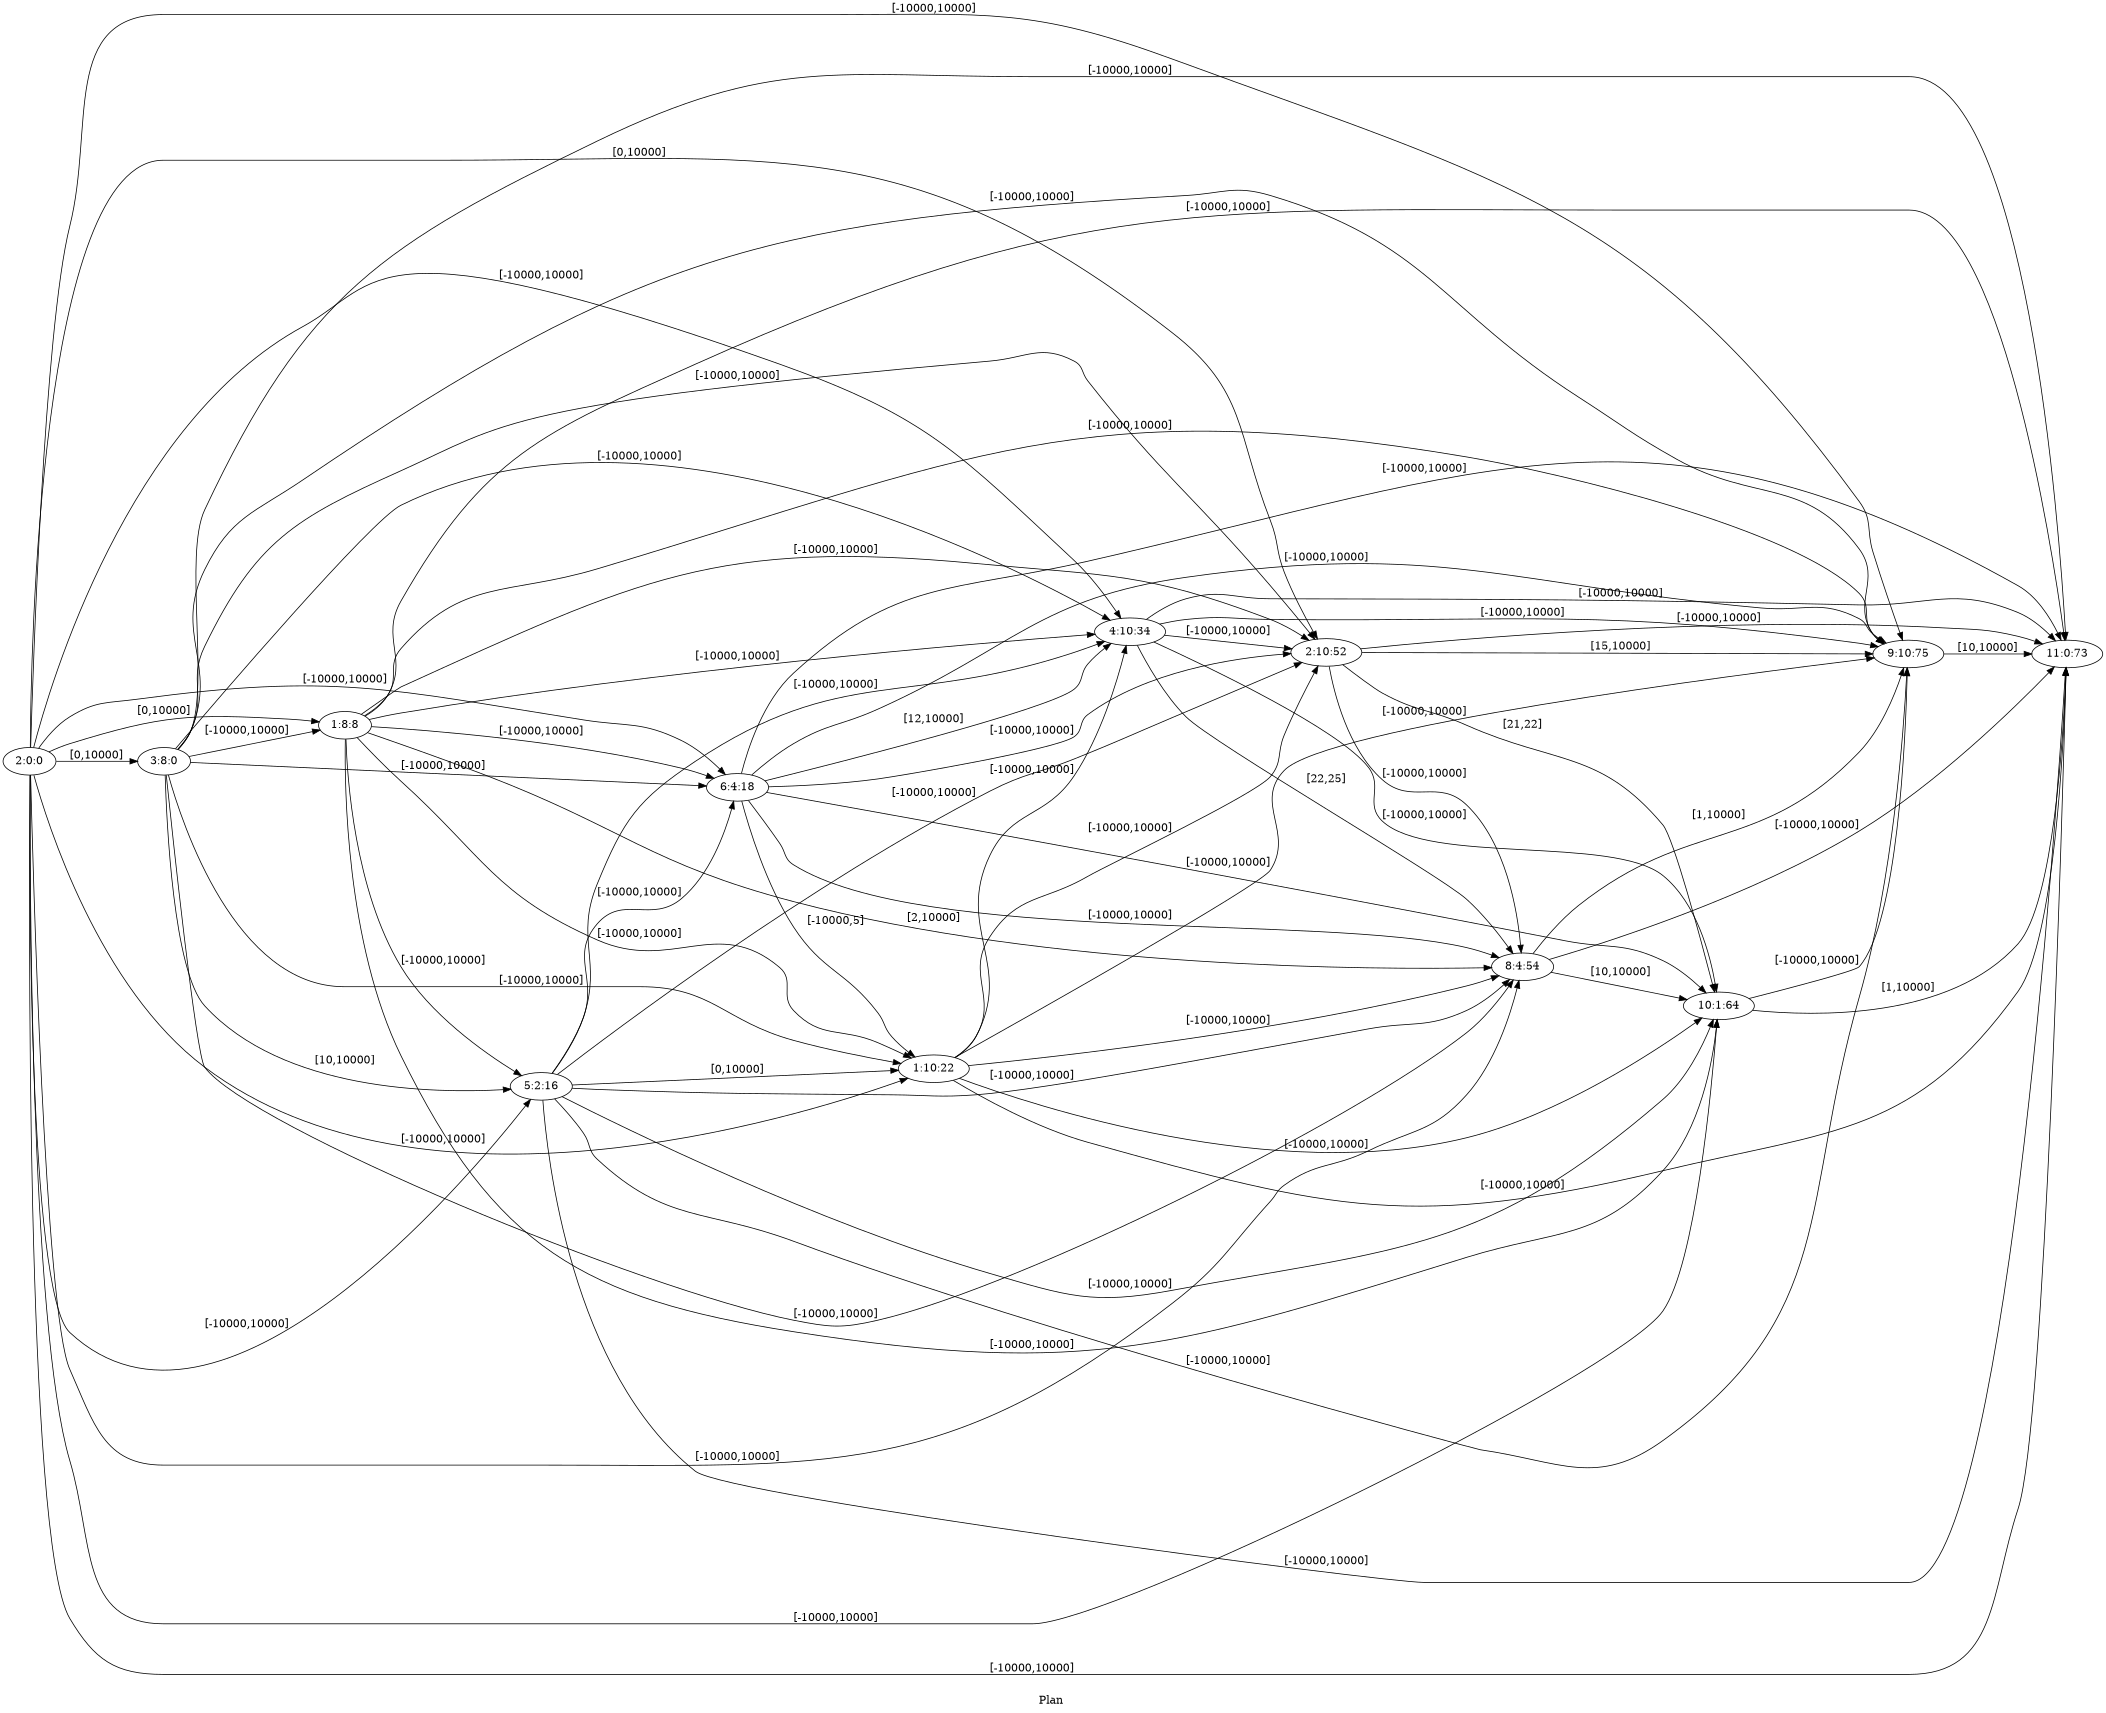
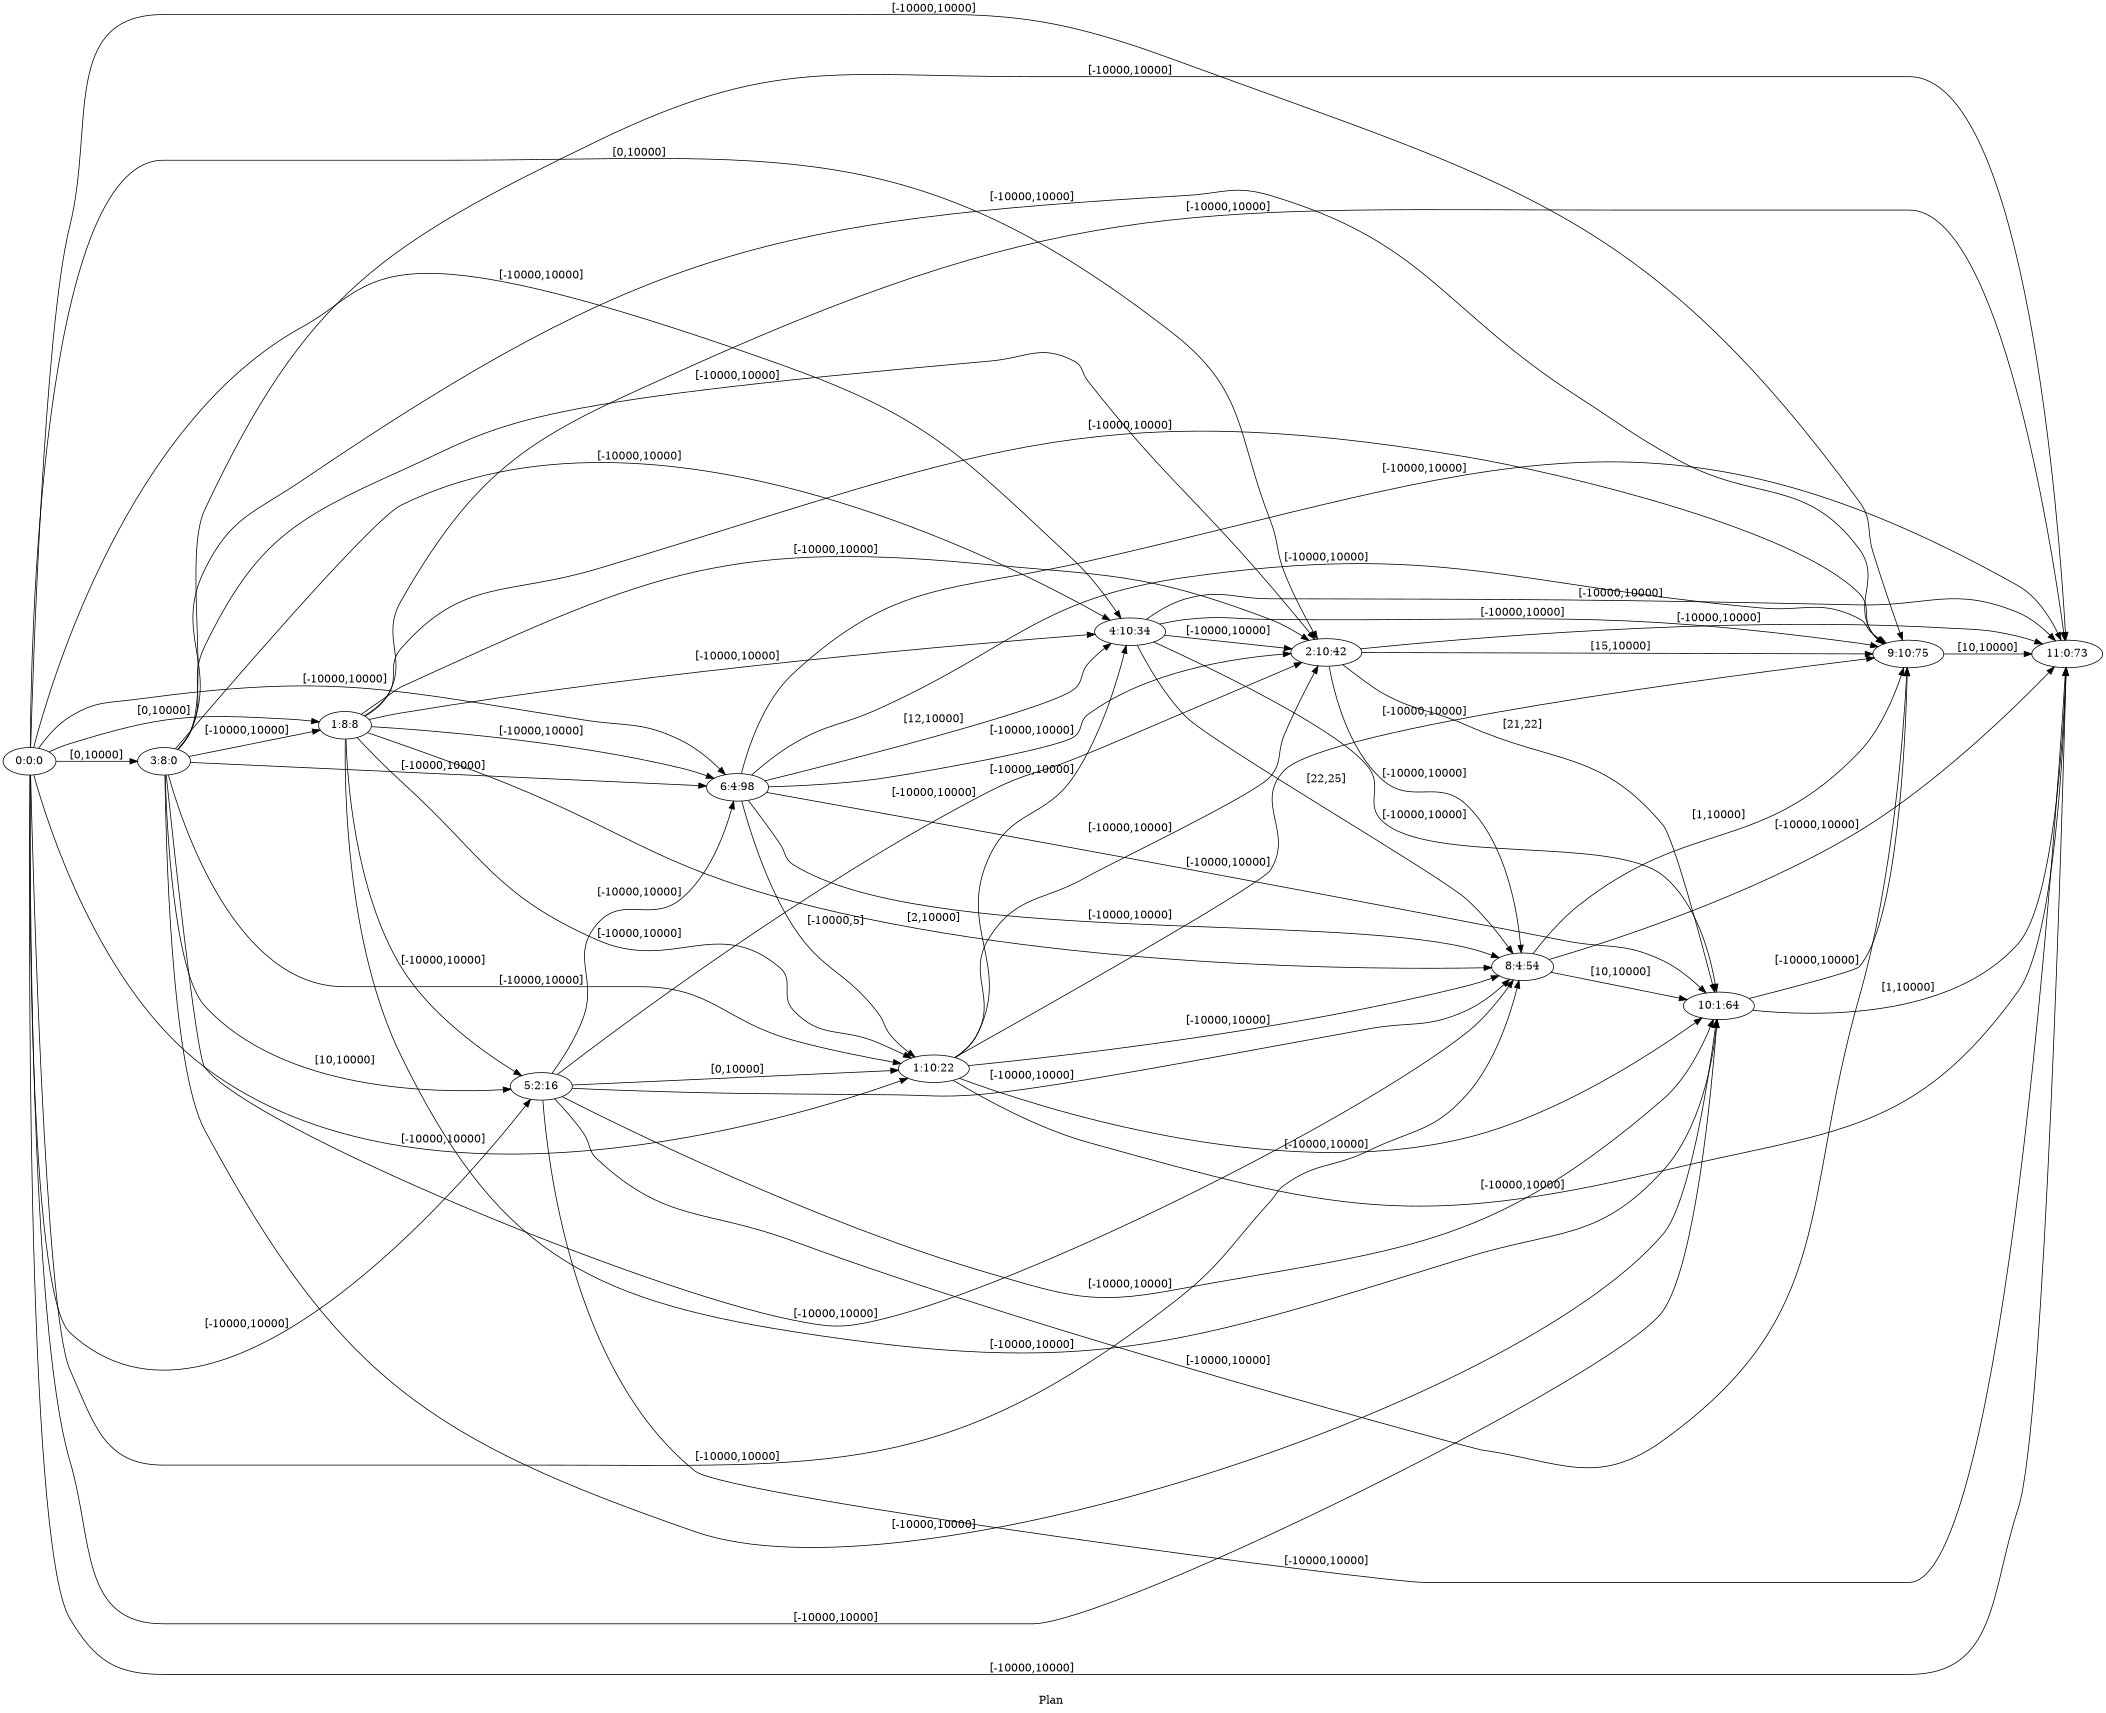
node "2:10:52": label "2:10:52" -> "2:10:42"
edge "5:2:16" -> "4:10:34": removed, label "[-10000,10000]"
node "2:0:0": label "2:0:0" -> "0:0:0"
node "6:4:18": label "6:4:18" -> "6:4:98"
edge "3:8:0" -> "10:1:64": added, label "[-10000,10000]"
